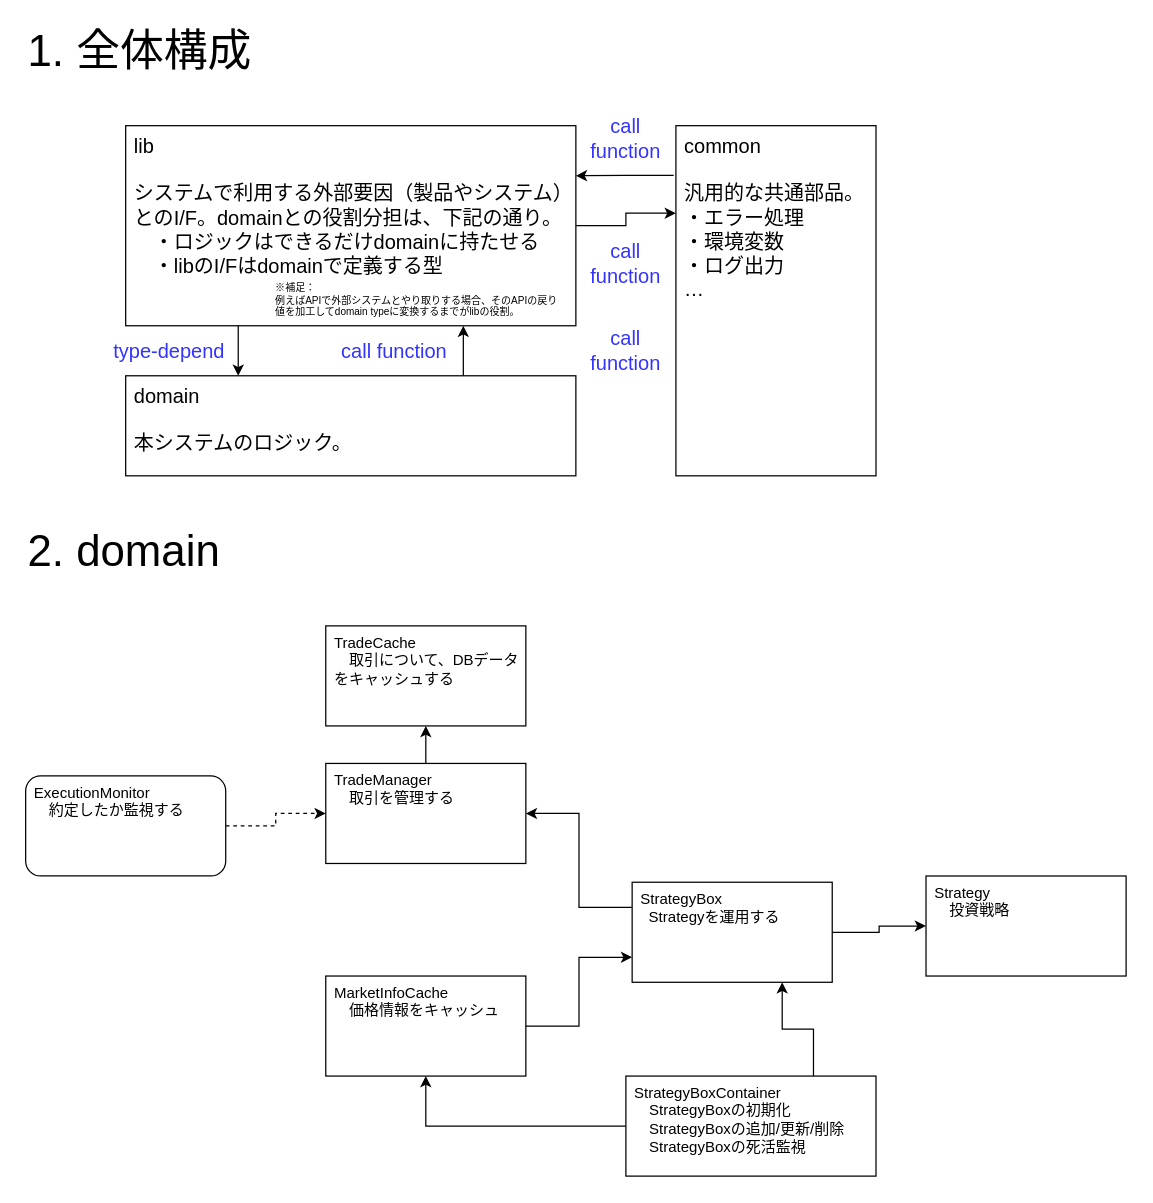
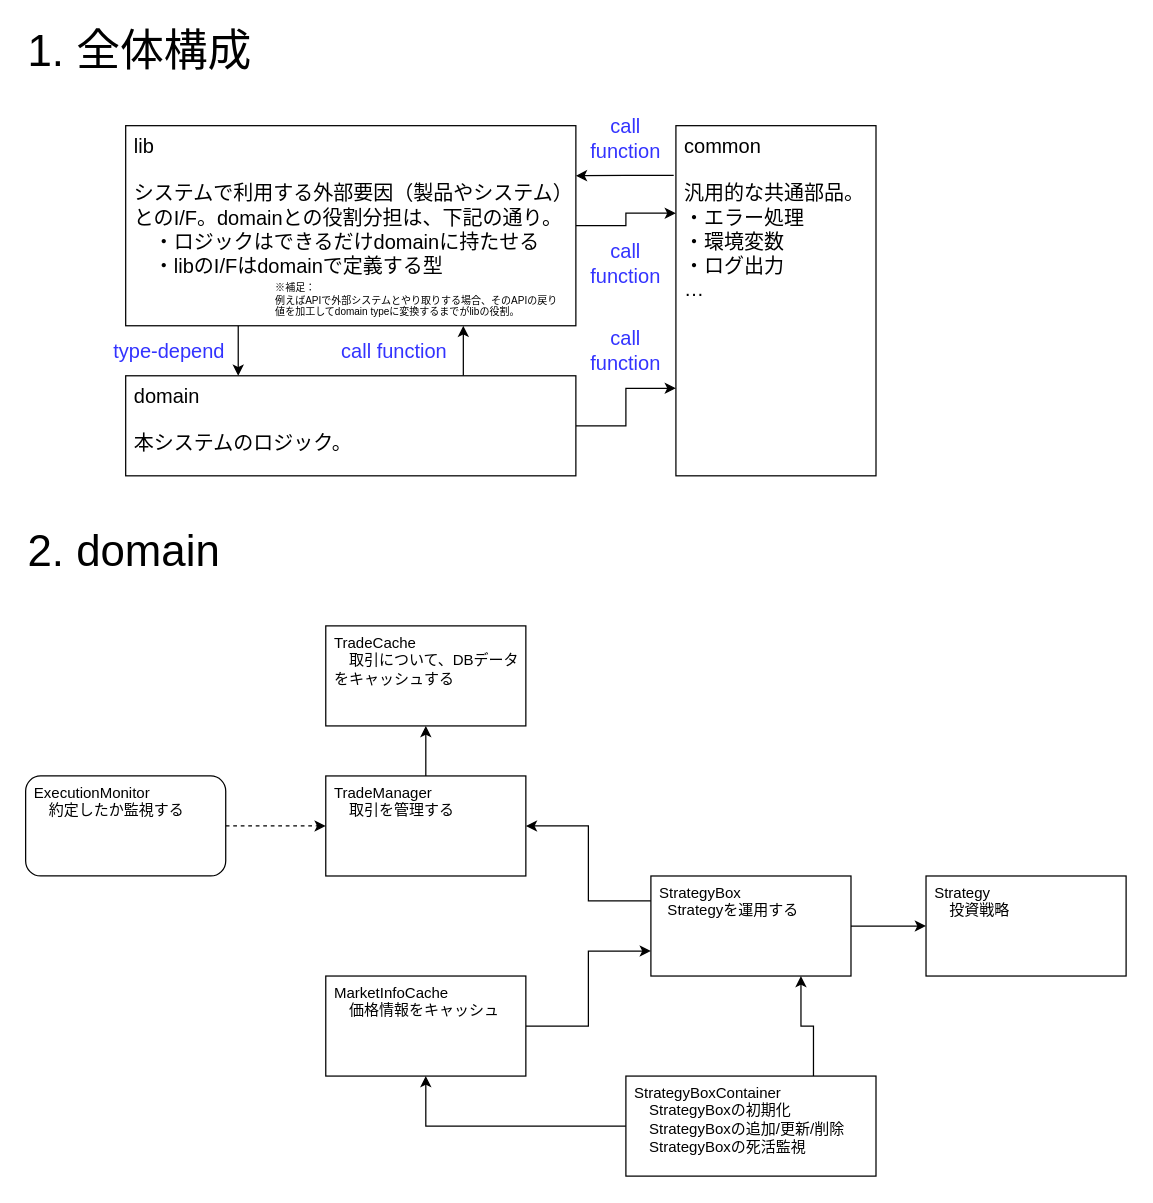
edge "domain 本システムのロジック。" -> "common汎用的な共通部品。 ・エラー処理 ・環境変数 ・ログ出力 …": added
node "TradeManager 取引を管理する": moved (426, 813) -> (426, 826)
node "StrategyBox Strategyを運用する": moved (732, 932) -> (751, 926)
